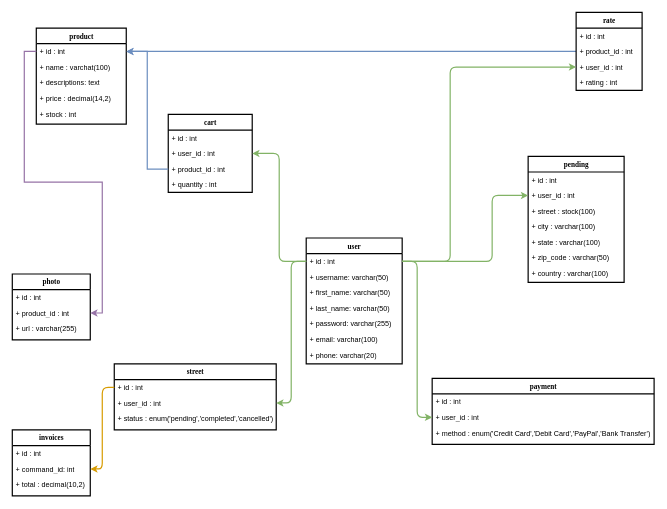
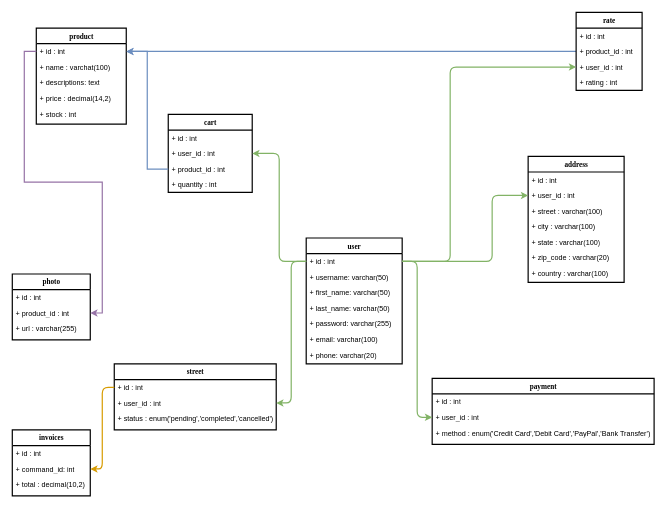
node "pending": label "pending" -> "address"
node "+ street : stock(100)": label "+ street : stock(100)" -> "+ street : varchar(100)"
node "+ zip_code : varchar(50)": label "+ zip_code : varchar(50)" -> "+ zip_code : varchar(20)"
